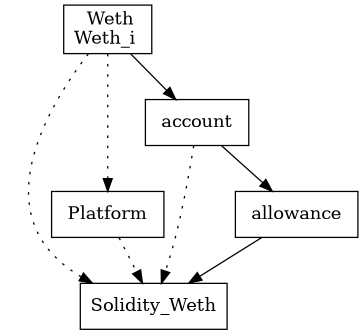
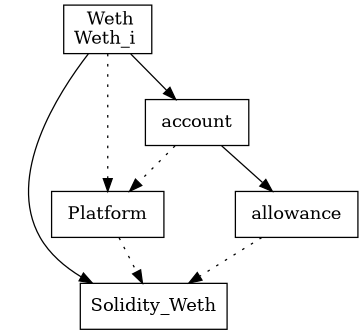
edge "Weth Weth_i" -> "Solidity_Weth": style dotted -> solid
edge "account" -> "Solidity_Weth": now "account" -> "Platform"
edge "allowance" -> "Solidity_Weth": style solid -> dotted
